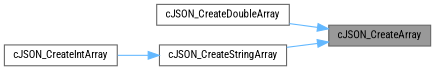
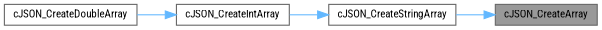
edge "cJSON_CreateDoubleArray" -> "cJSON_CreateArray": now "cJSON_CreateDoubleArray" -> "cJSON_CreateIntArray"
